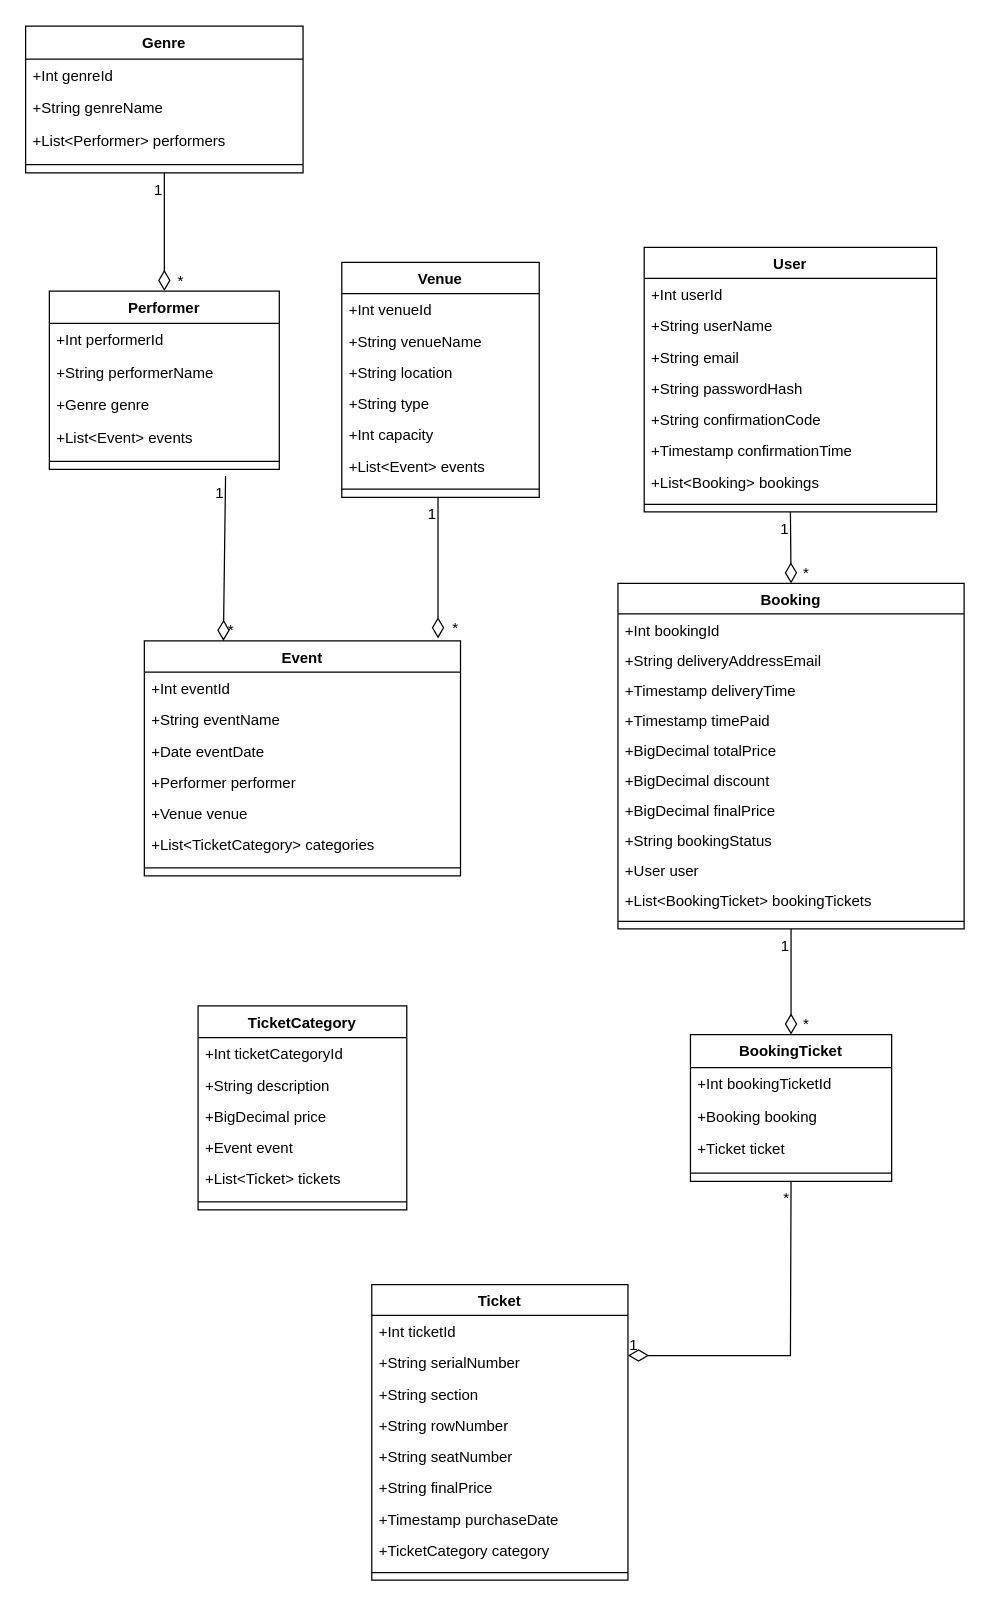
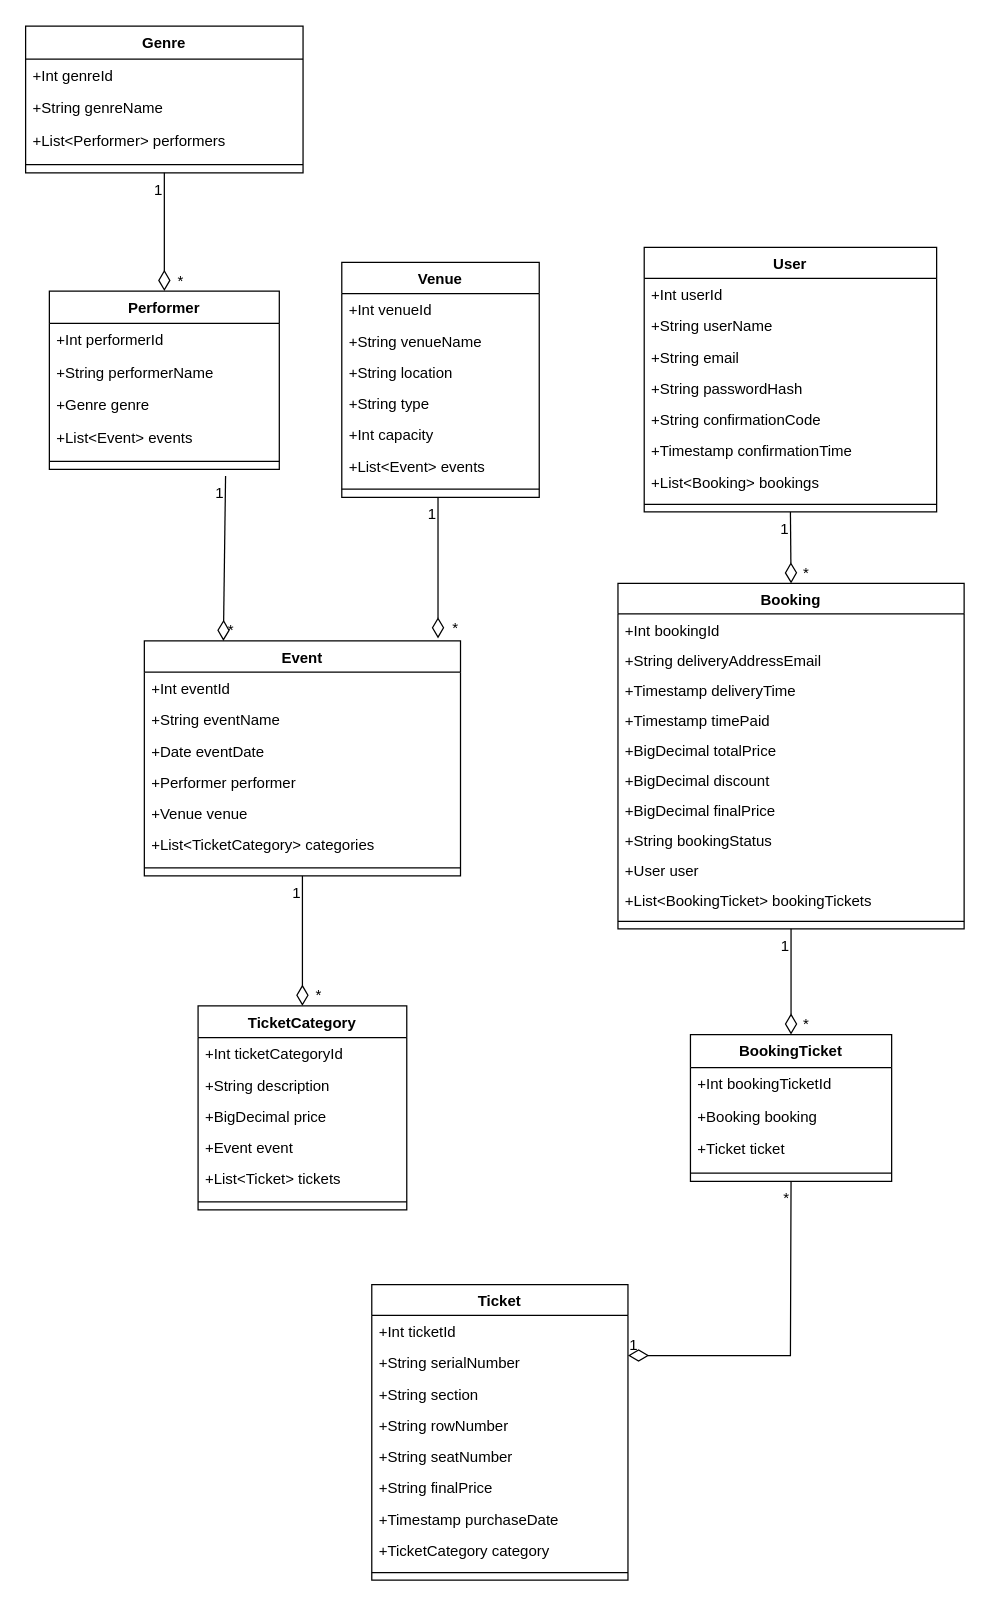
edge "Event" -> "TicketCategory": added, labels "1", "*"
